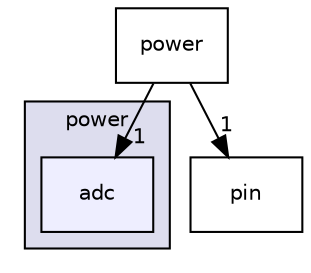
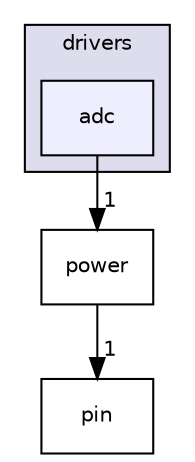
edge "power" -> "adc": reversed
cluster "power": label "power" -> "drivers"
